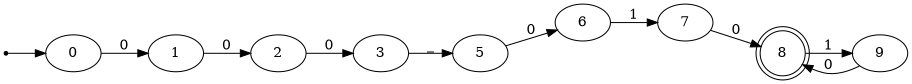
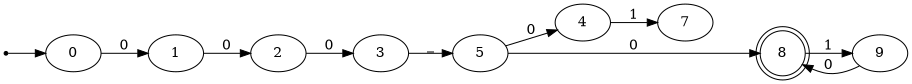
node "6": label "6" -> "4"
edge "7" -> "8": now "5" -> "8"
